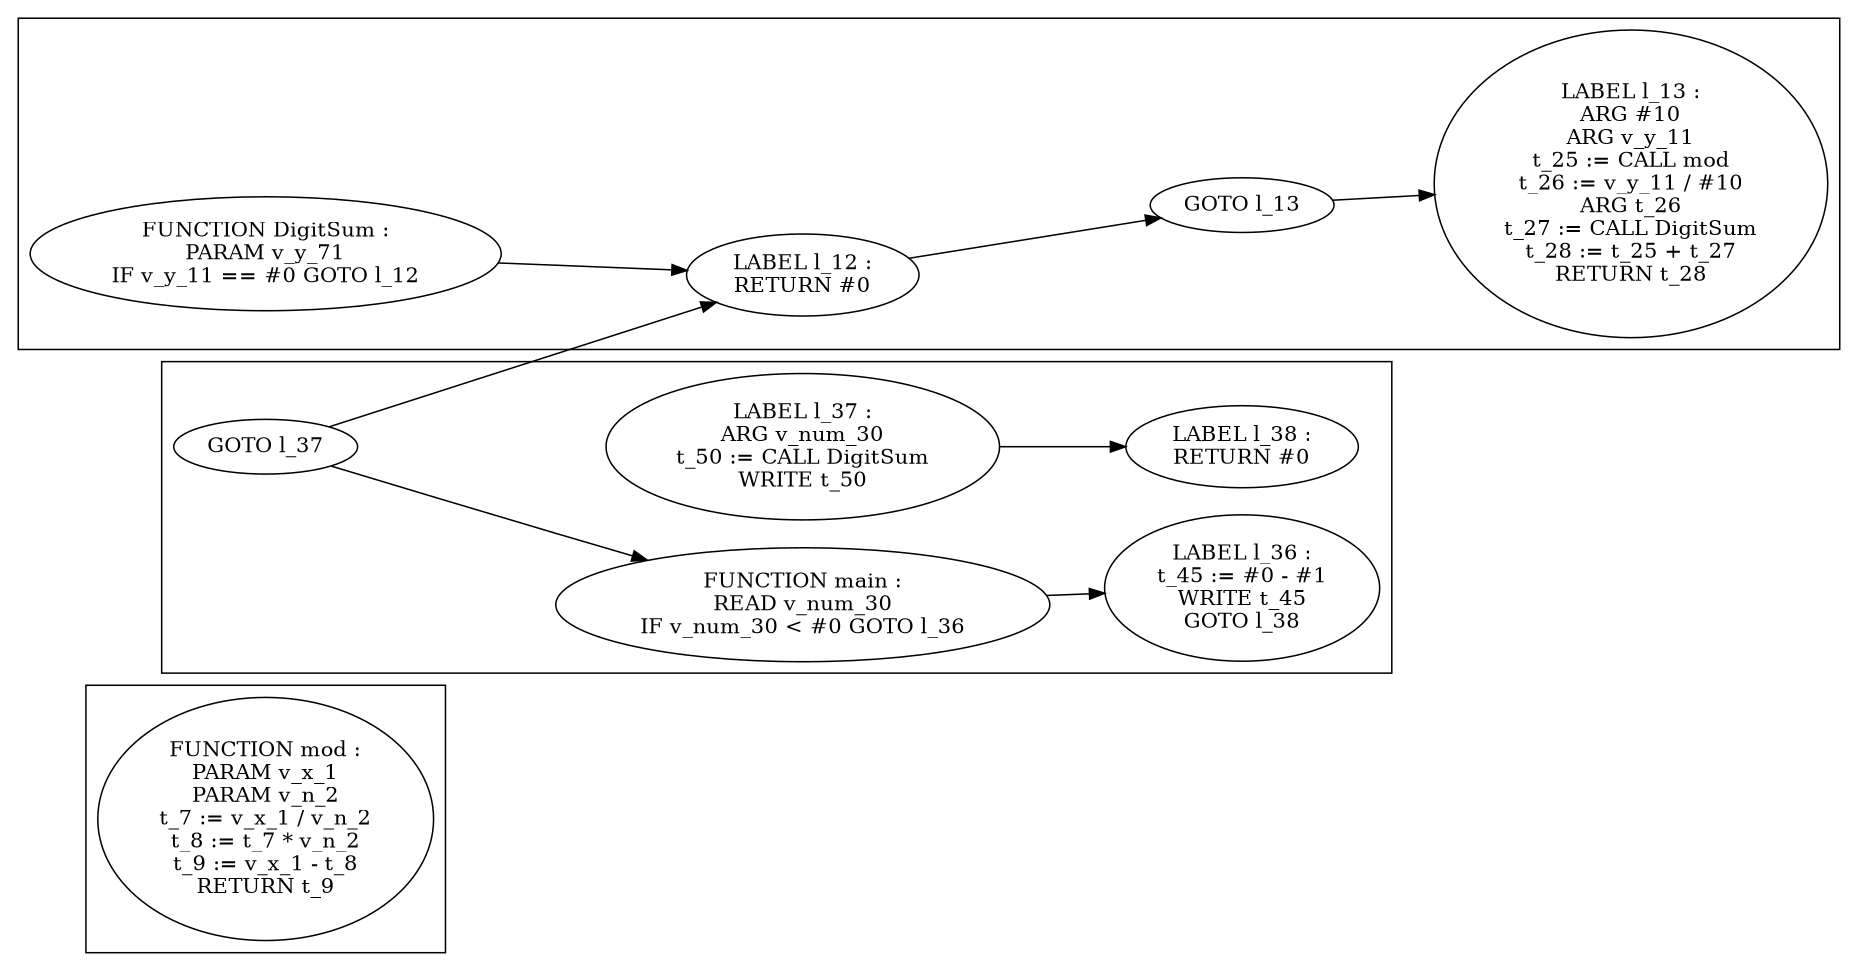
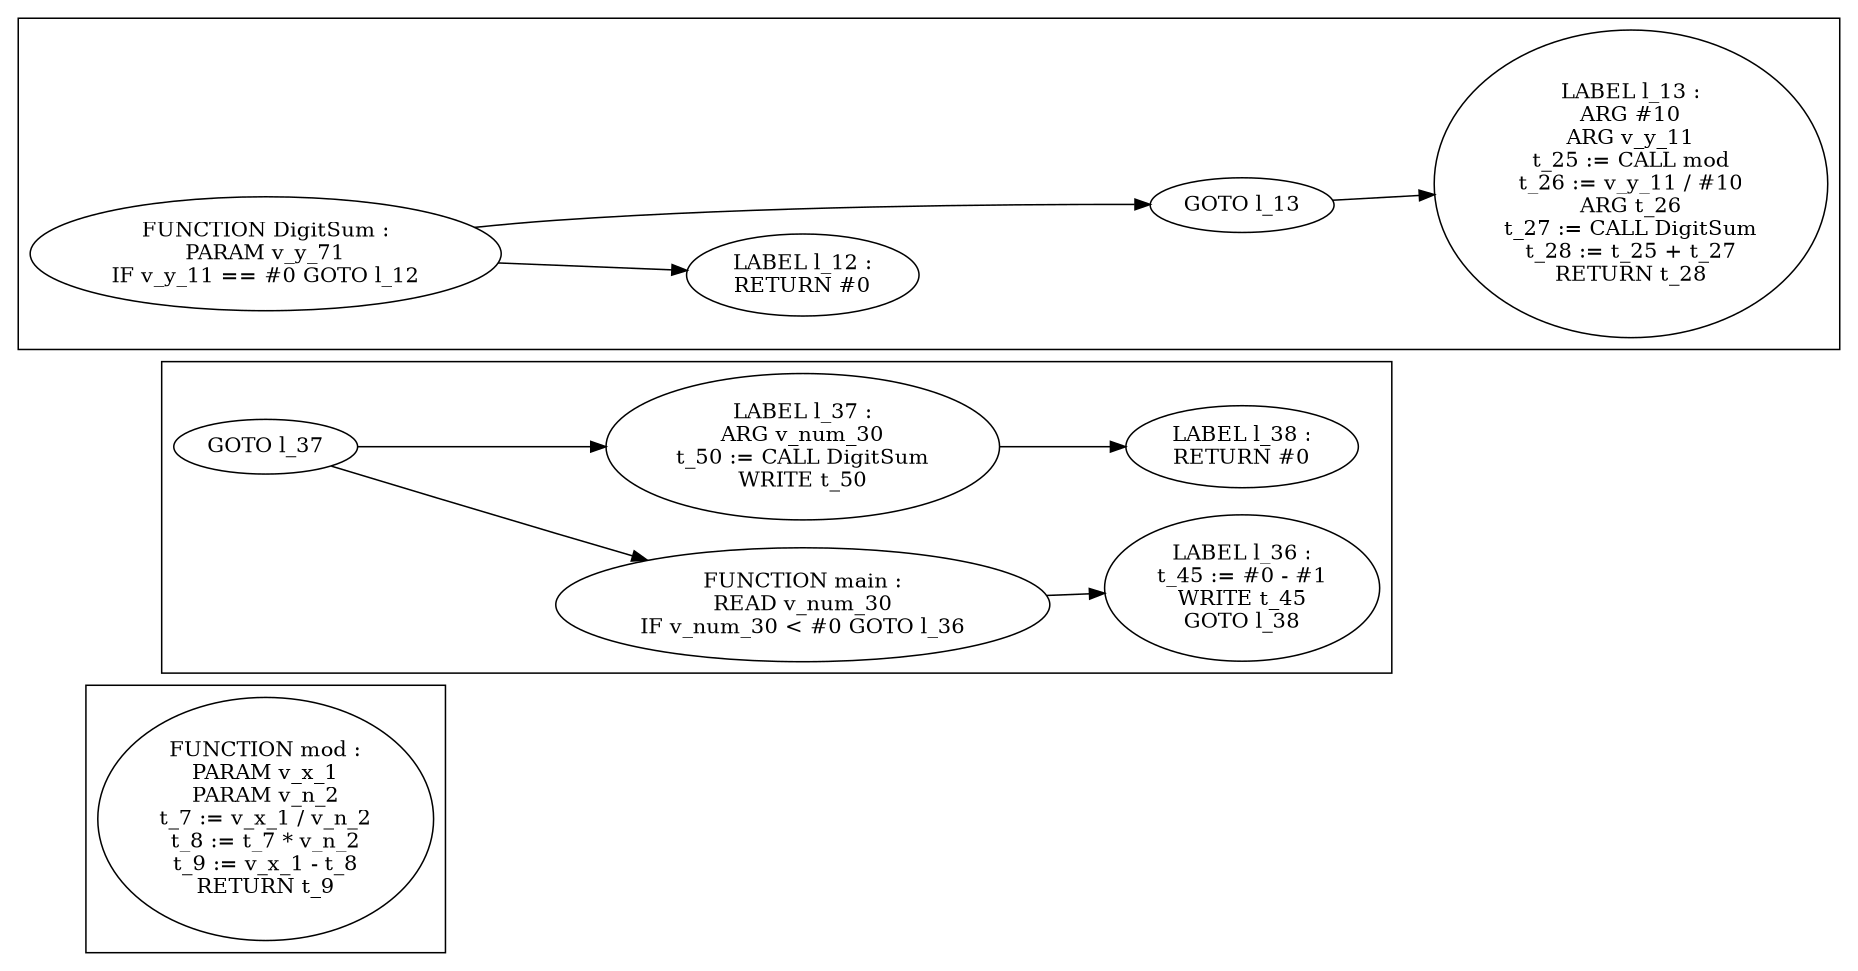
edge "LABEL l_12 : RETURN #0" -> "GOTO l_13": now "FUNCTION DigitSum : PARAM v_y_71 IF v_y_11 == #0 GOTO l_12" -> "GOTO l_13"
edge "GOTO l_37" -> "LABEL l_12 : RETURN #0": now "GOTO l_37" -> "LABEL l_37 : ARG v_num_30 t_50 := CALL DigitSum WRITE t_50"
